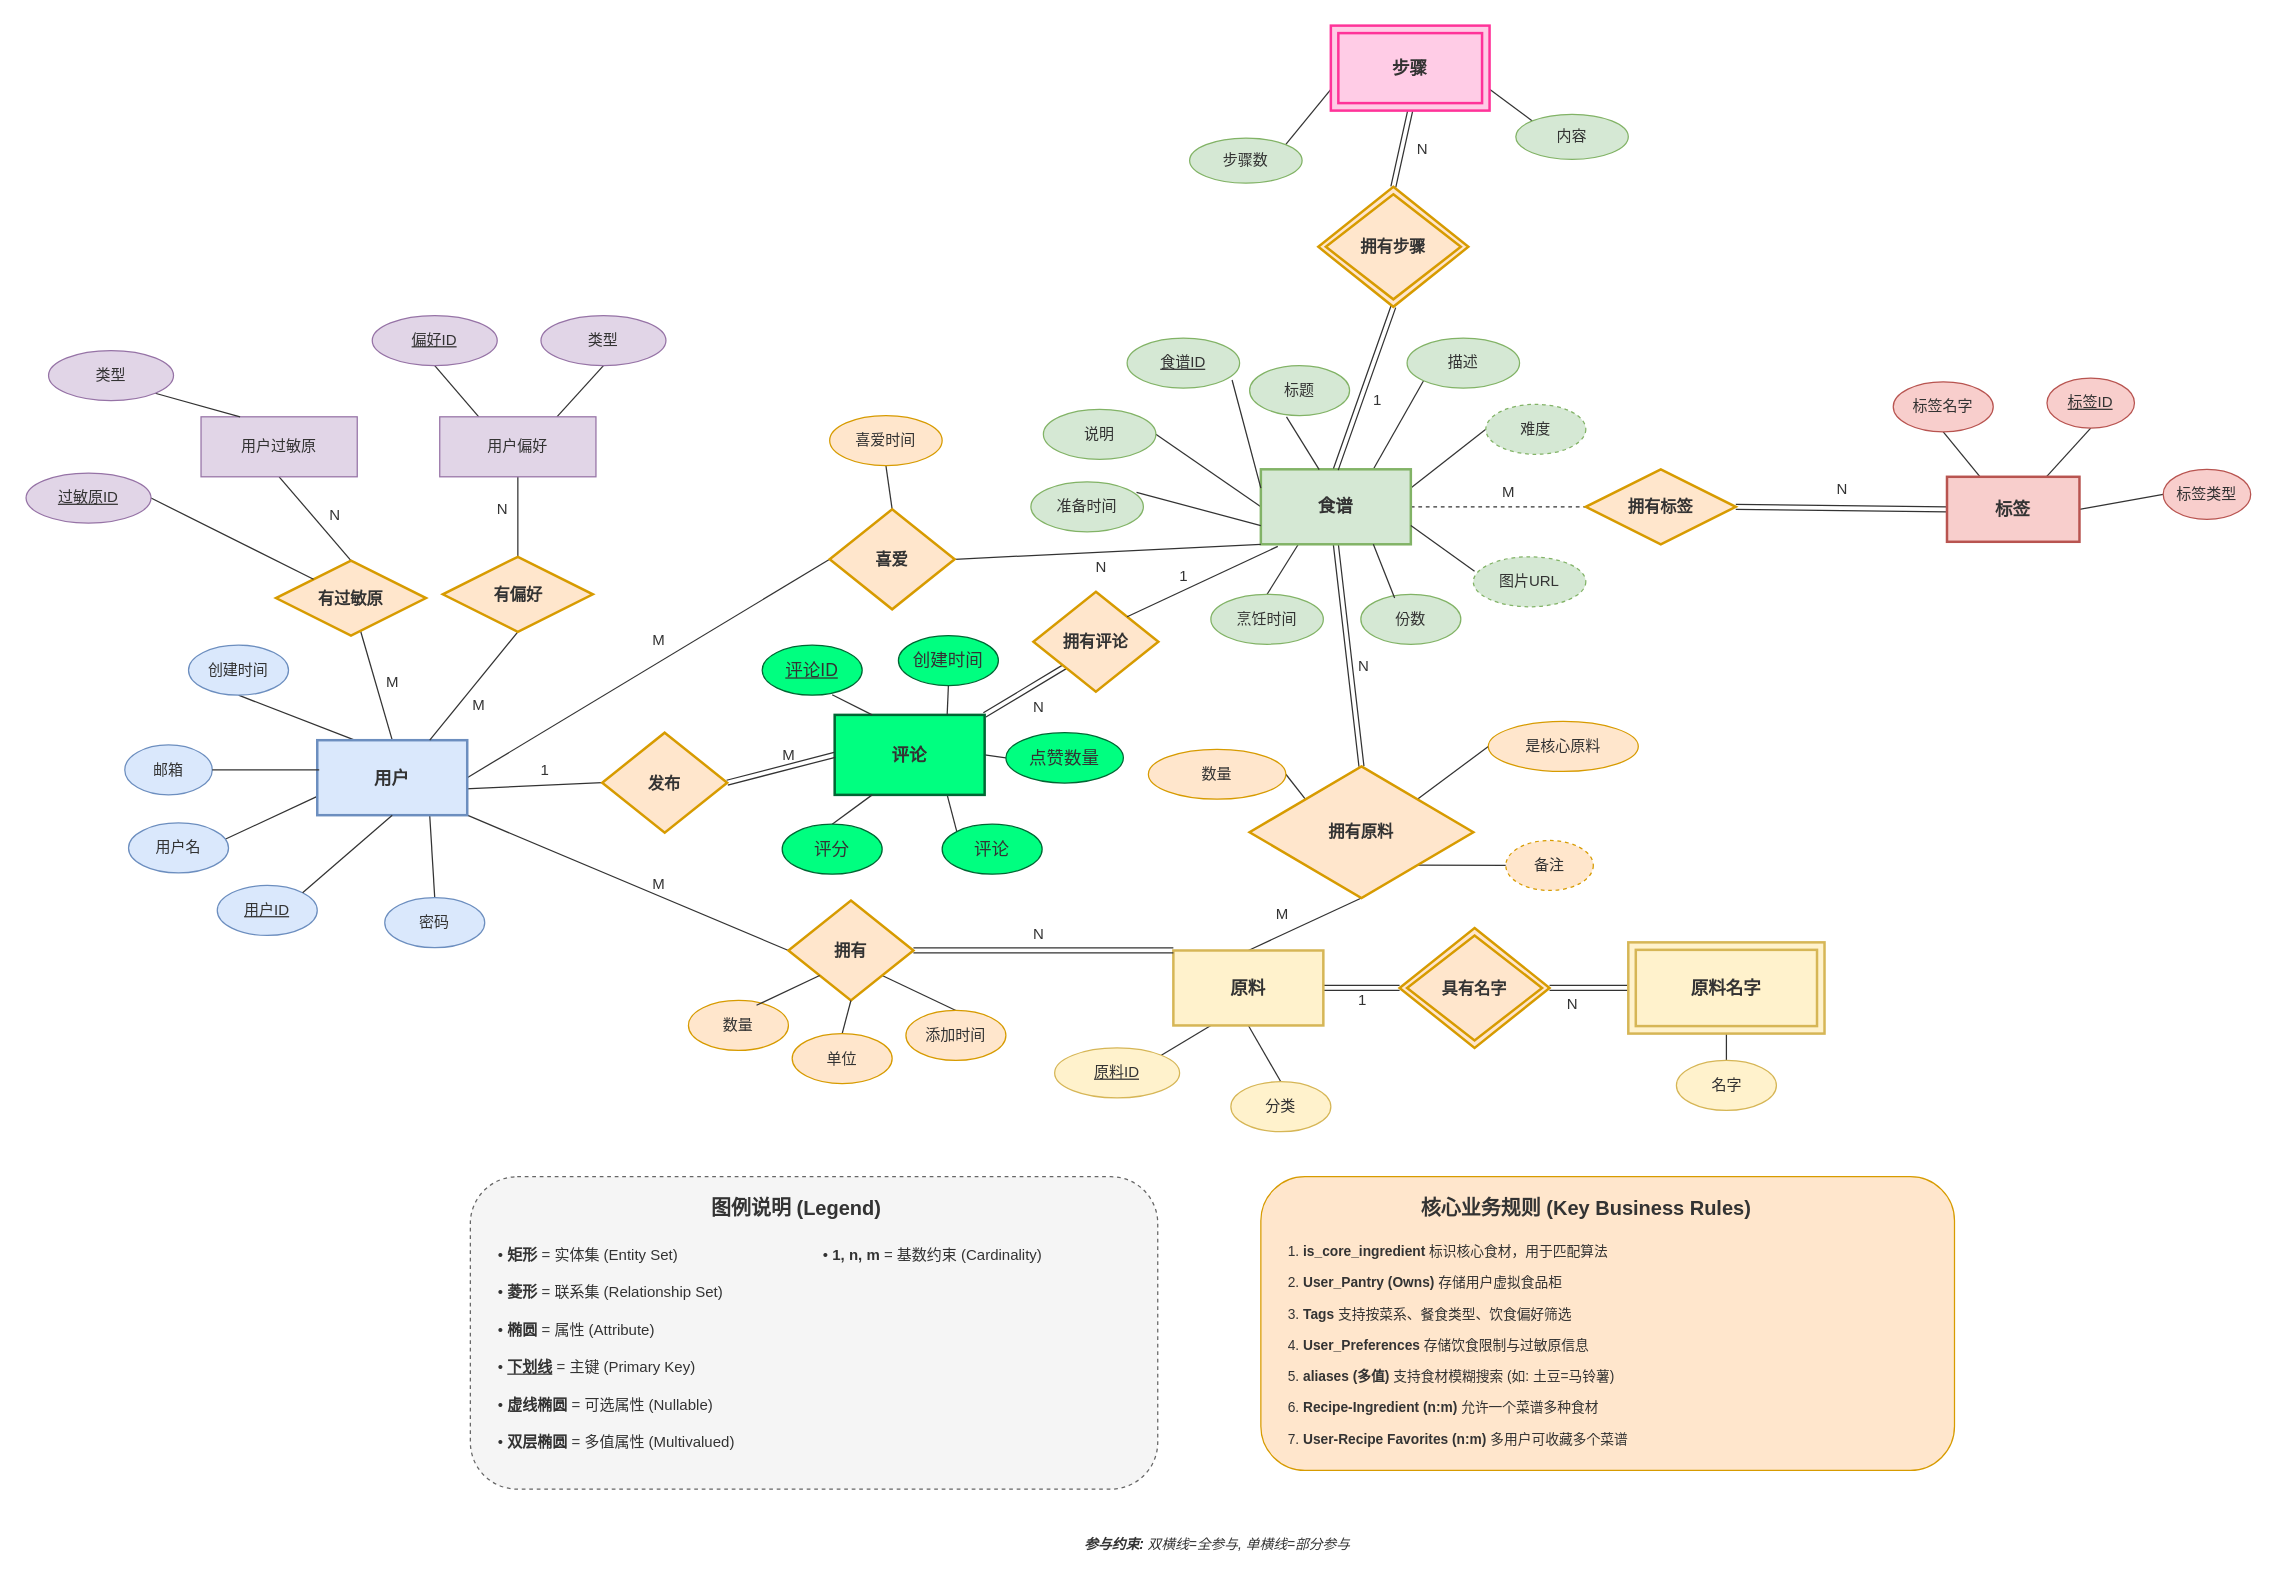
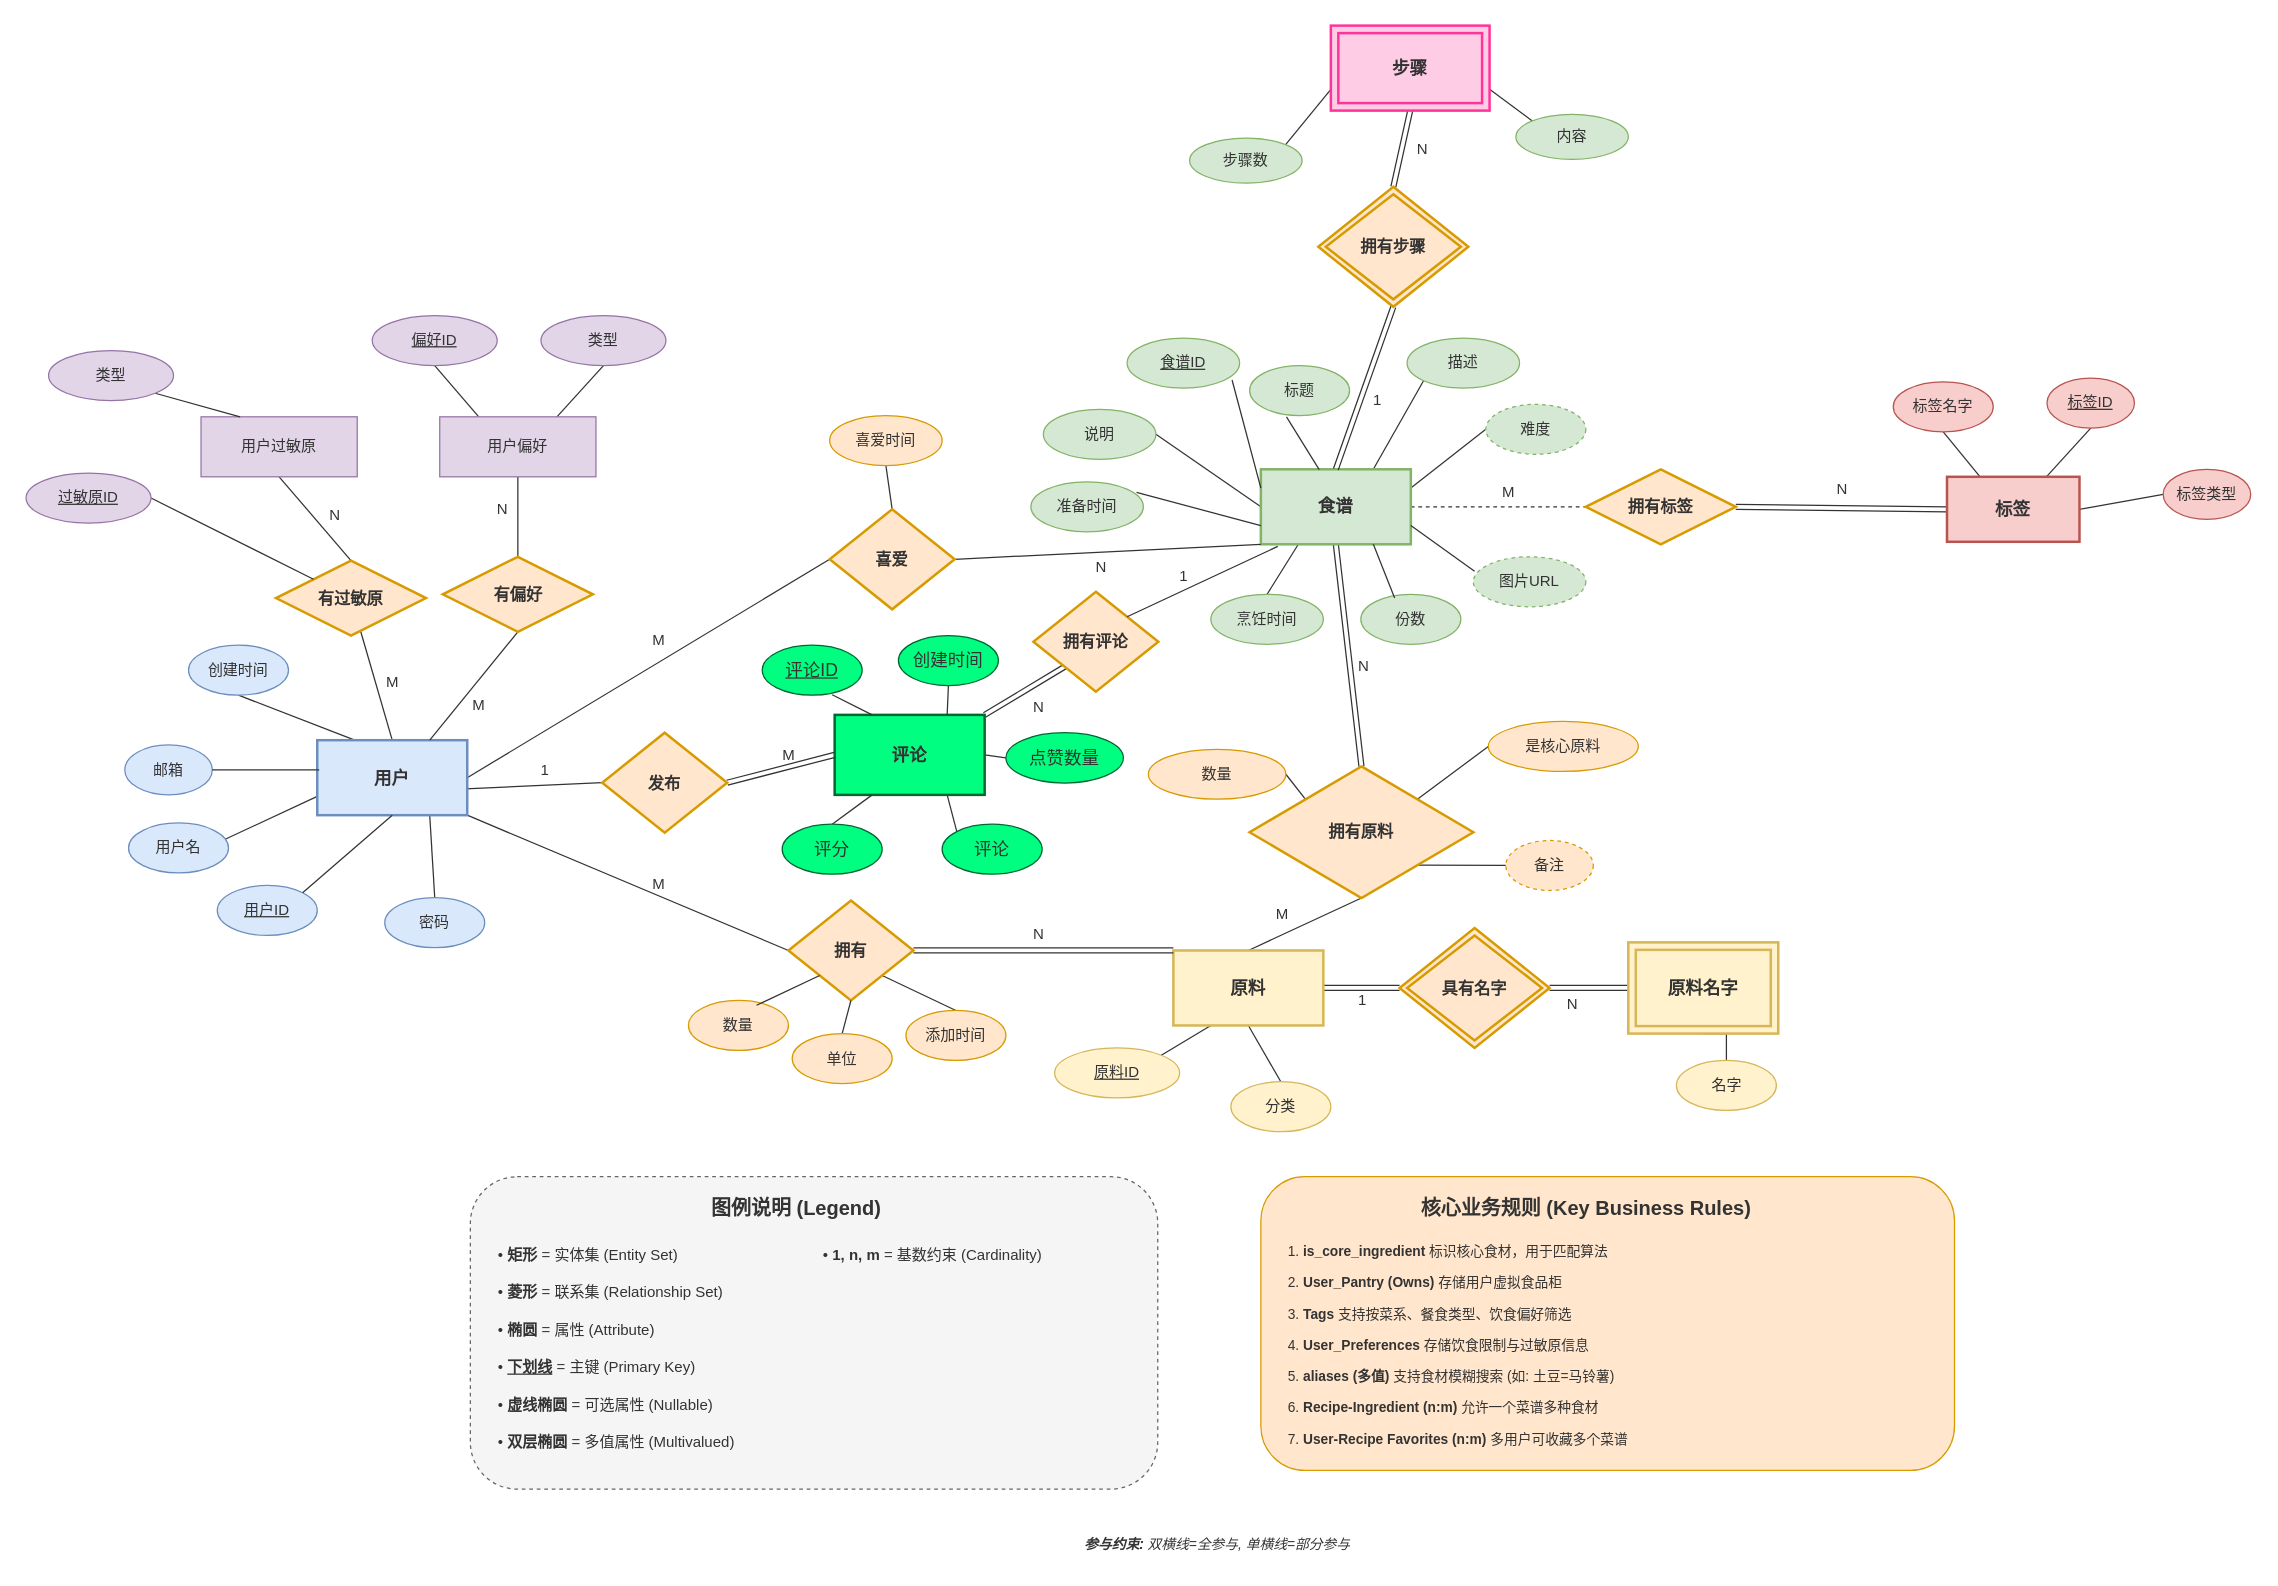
node "原料名字": size 196x91 -> 150x91
